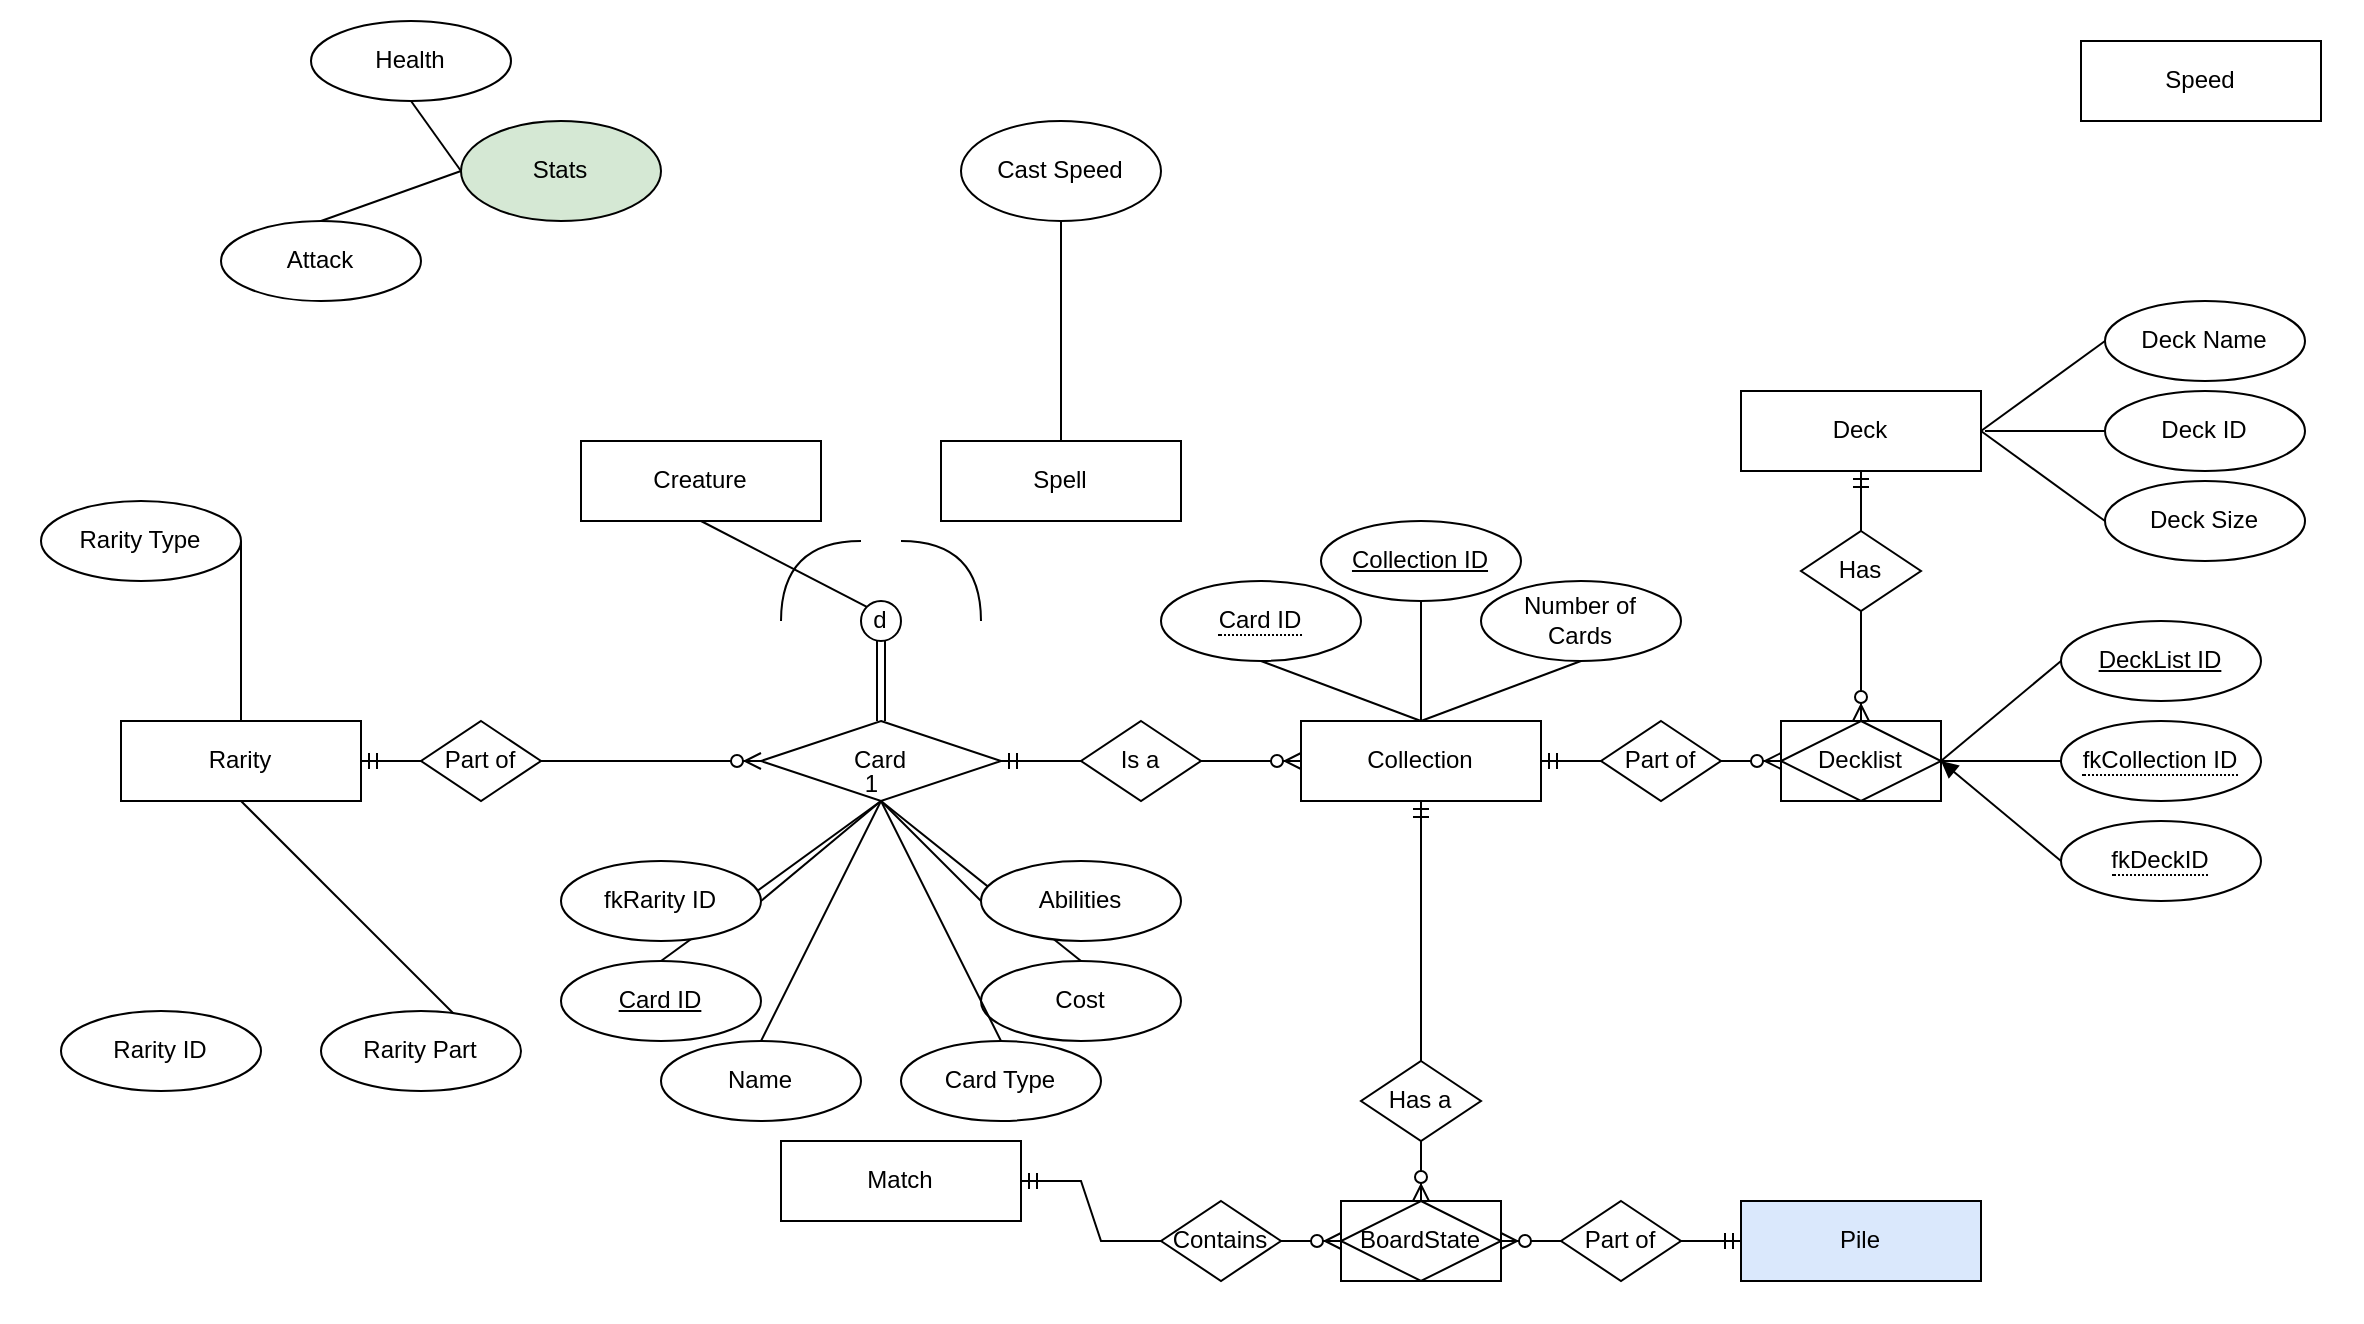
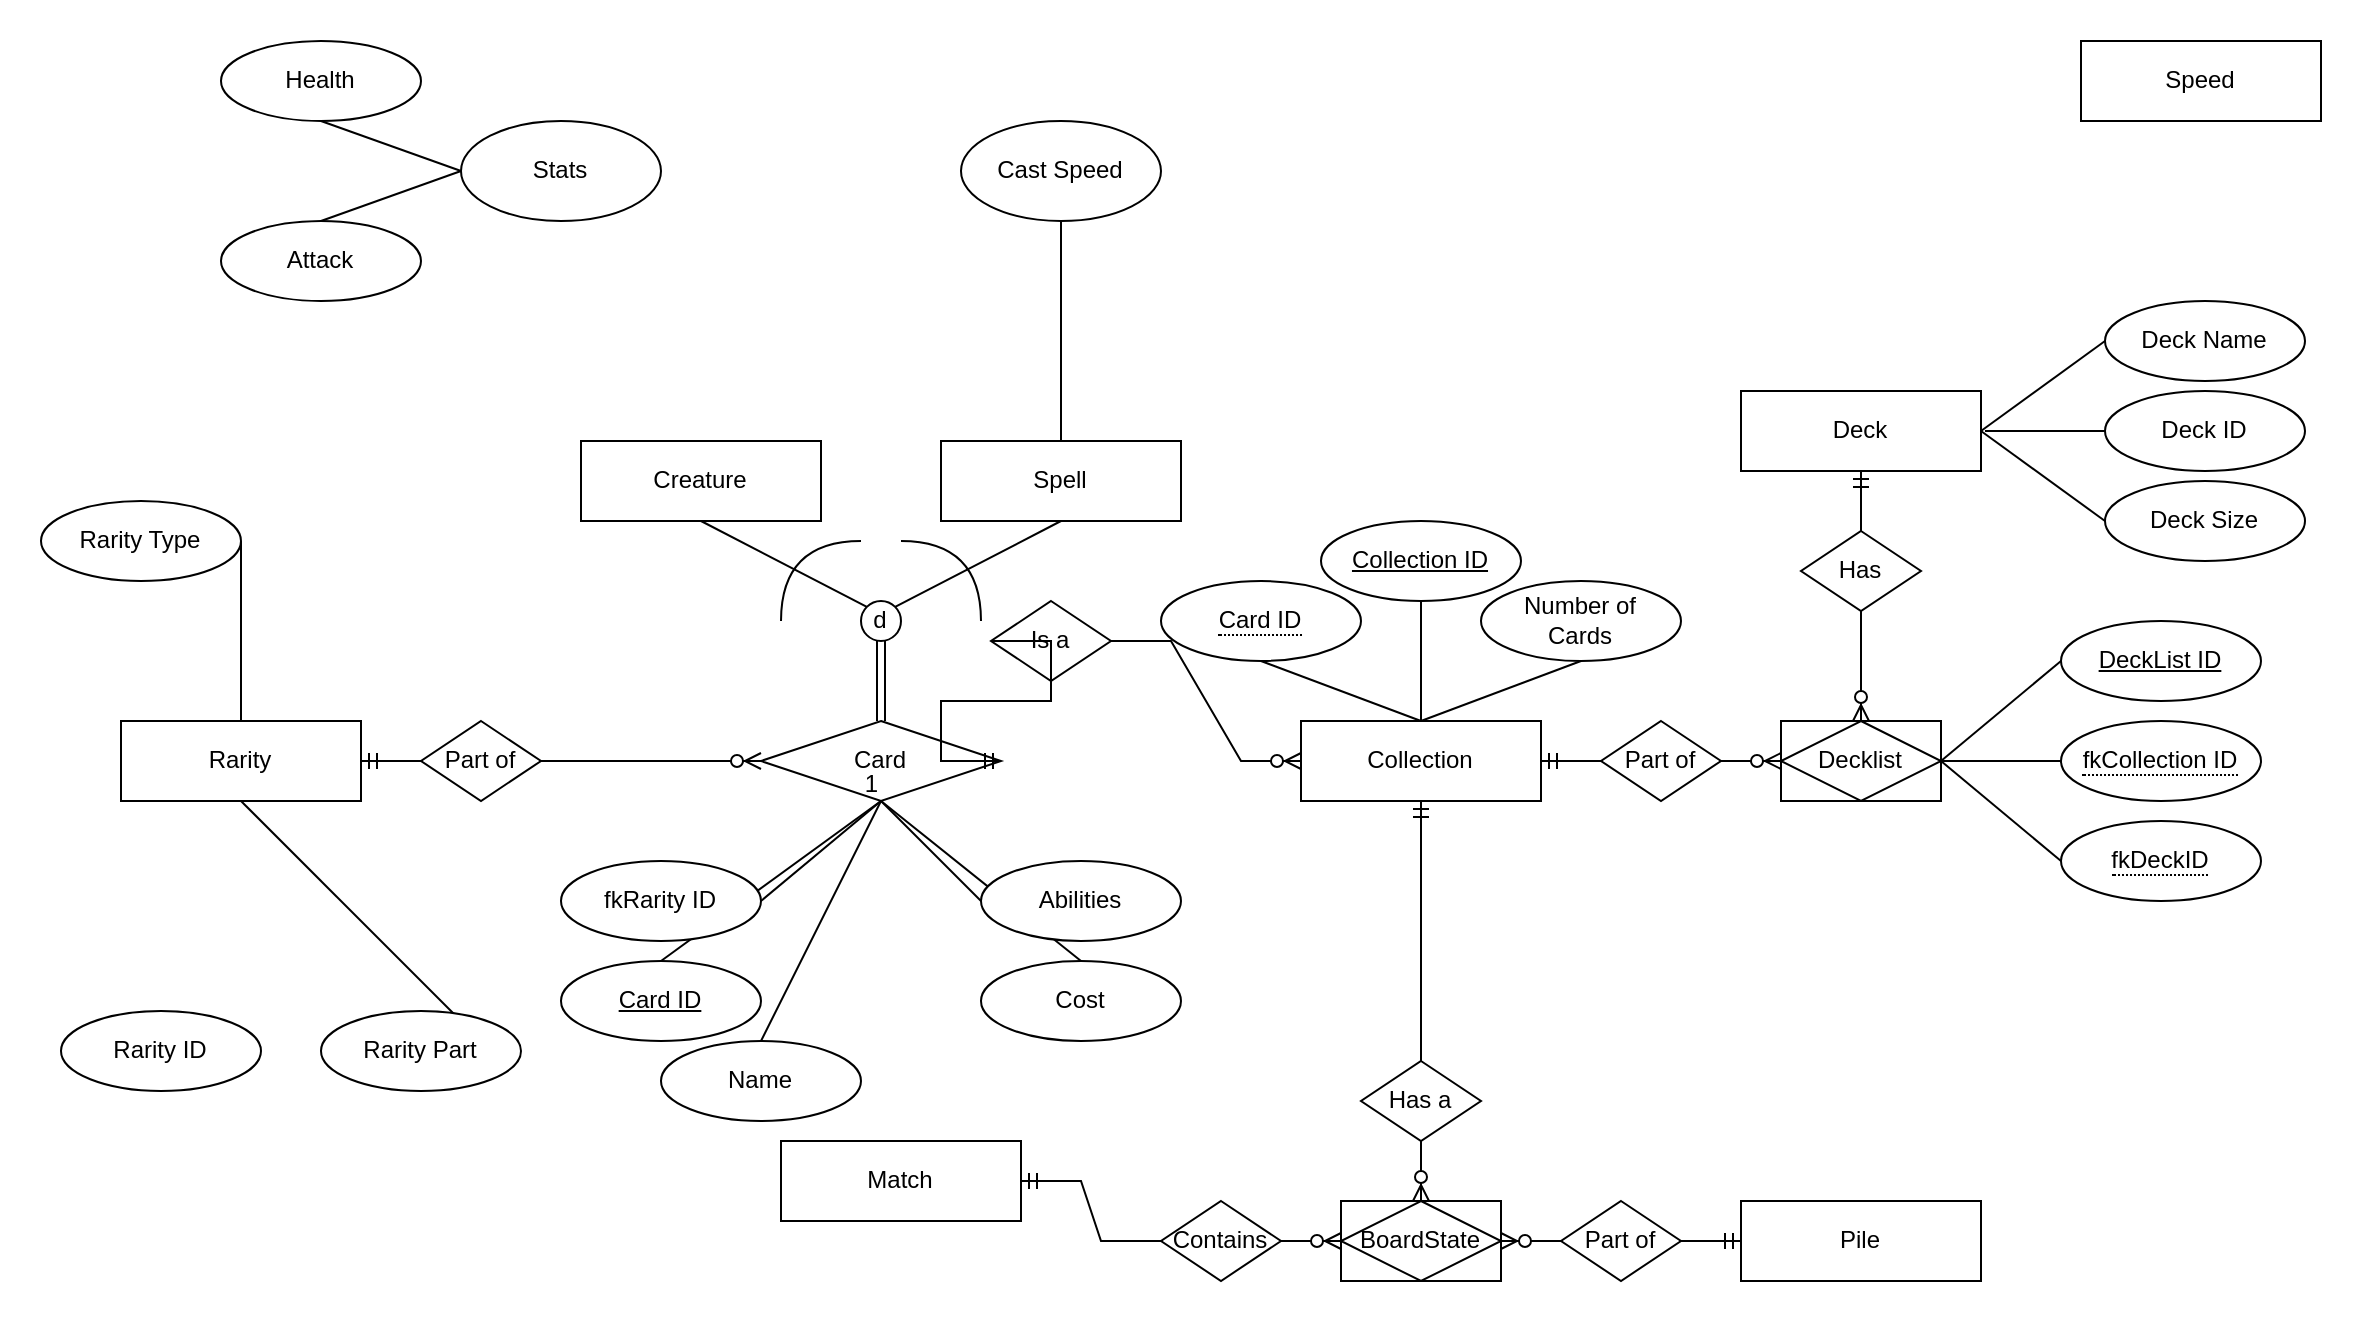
node "Health": moved (411, 61) -> (321, 81)
node "Stats": fillcolor #d5e8d4 -> #ffffff
edge "Spell" -- "d": added
node "Is a": moved (1141, 761) -> (1051, 641)
edge "fkDeckID" -> "Decklist": arrowhead block -> none
edge "Card" -- "Card Type": removed
node "Card Type": removed
node "Pile": fillcolor #dae8fc -> #ffffff
